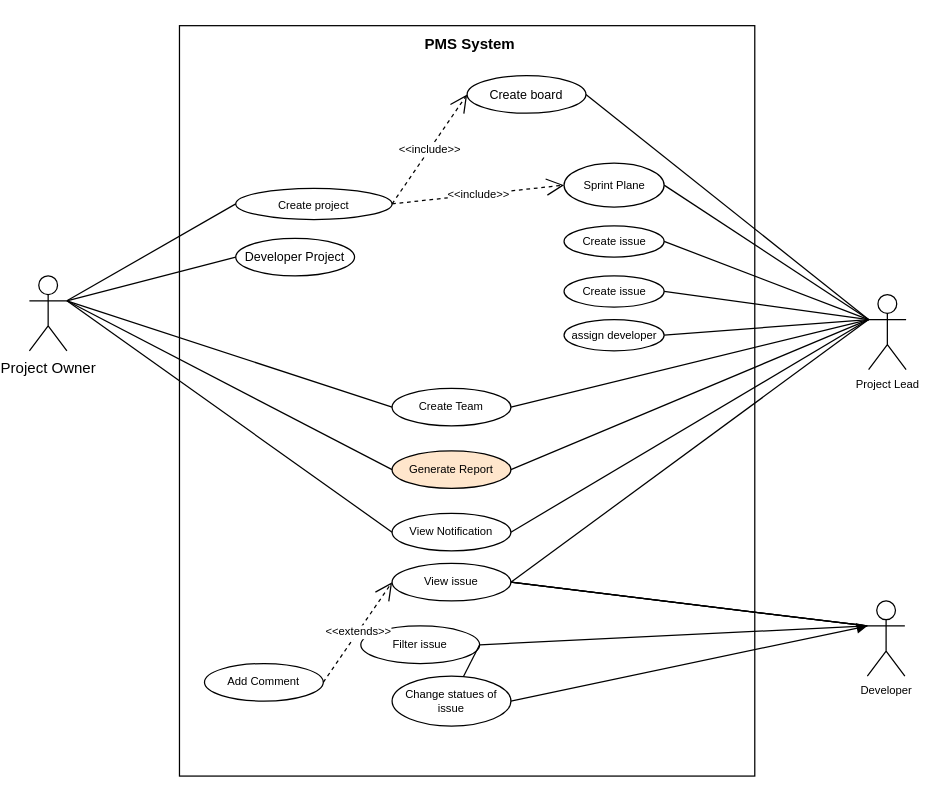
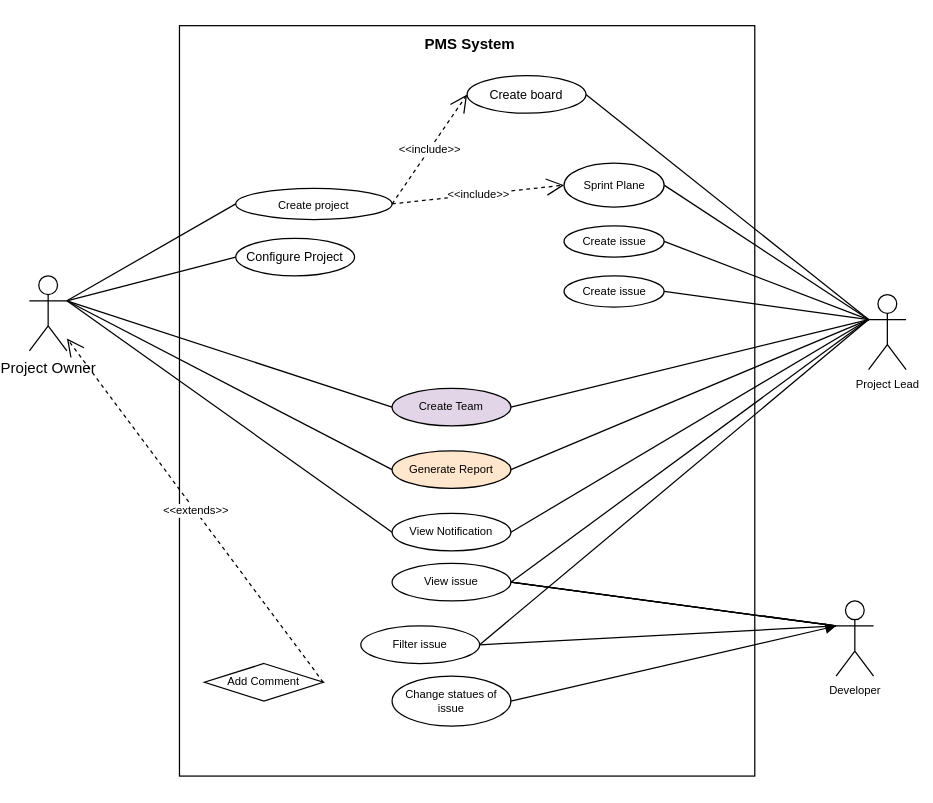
node "Developer Project": label "Developer Project" -> "Configure Project"
edge "Project Lead" -- "assign developer": removed
node "assign developer": removed
node "Create Team": fillcolor #ffffff -> #e1d5e7
edge "Add Comment" -> "View issue": now "Add Comment" -> "Project Owner"
node "Developer": moved (886, 638) -> (854, 638)
edge "Filter issue" -- "Change statues of issue": now "Filter issue" -- "Project Lead"
node "Add Comment": shape ellipse -> diamond
